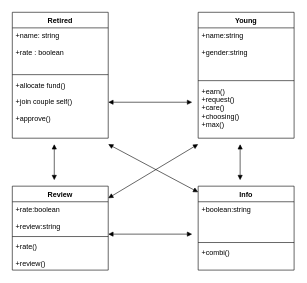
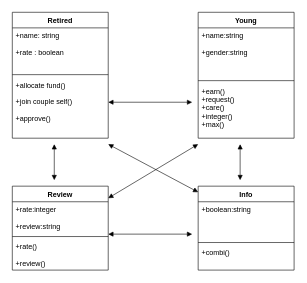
node "+earn() +request() +care() +choosing() +max()": label "+earn() +request() +care() +choosing() +max()" -> "+earn() +request() +care() +integer() +max()"
node "+rate:boolean +review:string": label "+rate:boolean +review:string" -> "+rate:integer +review:string"
